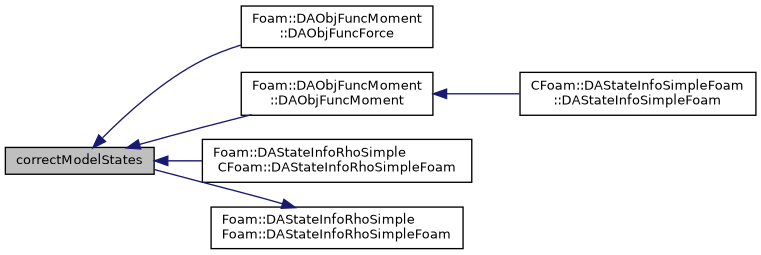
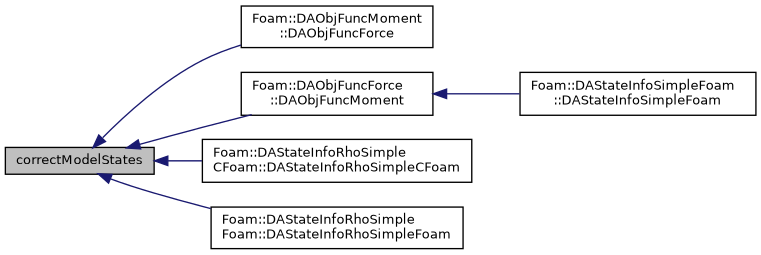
node "Foam::DAObjFuncMoment ::DAObjFuncMoment": label "Foam::DAObjFuncMoment ::DAObjFuncMoment" -> "Foam::DAObjFuncForce ::DAObjFuncMoment"
node "CFoam::DAStateInfoSimpleFoam ::DAStateInfoSimpleFoam": label "CFoam::DAStateInfoSimpleFoam ::DAStateInfoSimpleFoam" -> "Foam::DAStateInfoSimpleFoam ::DAStateInfoSimpleFoam"
node "Foam::DAStateInfoRhoSimple CFoam::DAStateInfoRhoSimpleFoam": label "Foam::DAStateInfoRhoSimple CFoam::DAStateInfoRhoSimpleFoam" -> "Foam::DAStateInfoRhoSimple CFoam::DAStateInfoRhoSimpleCFoam"
edge "correctModelStates" -> "Foam::DAStateInfoRhoSimple Foam::DAStateInfoRhoSimpleFoam": reversed
